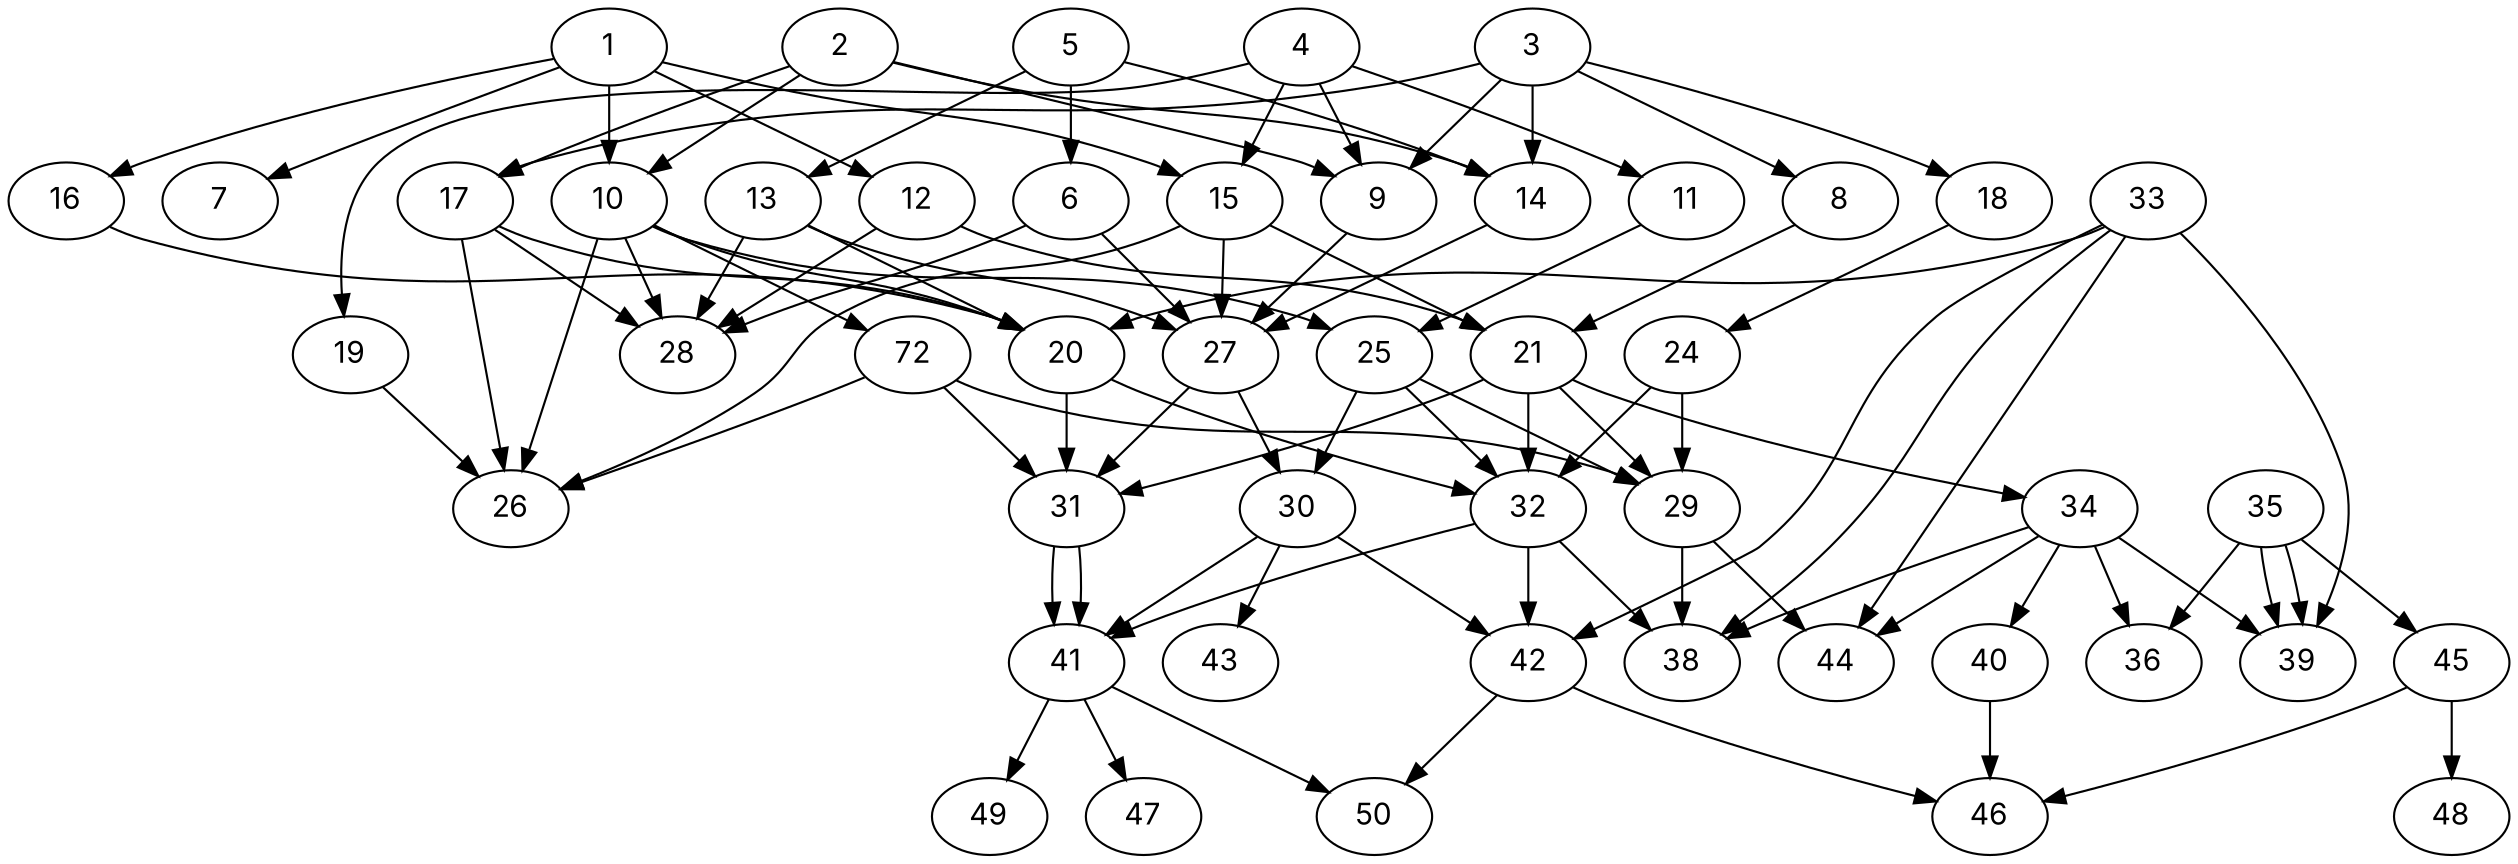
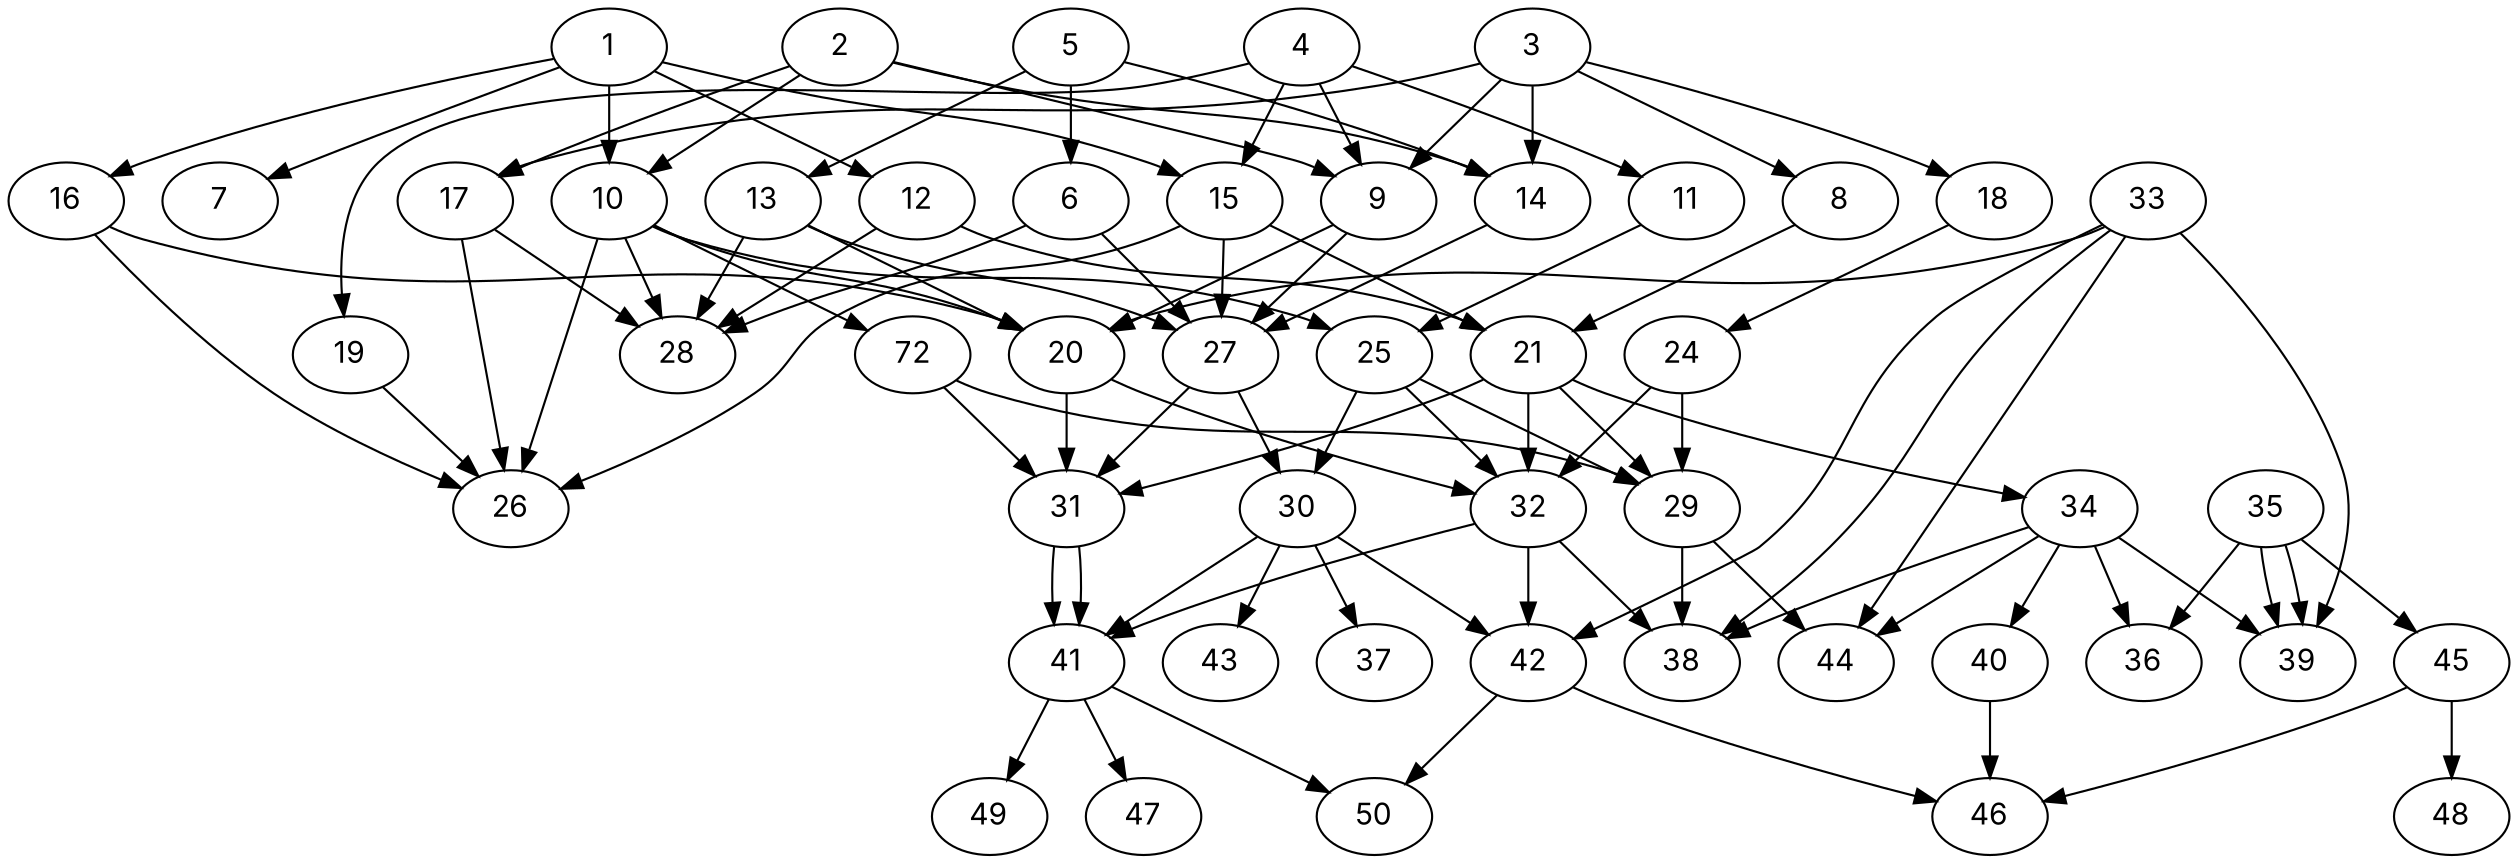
edge "17" -> "20": now "9" -> "20"
edge "72" -> "26": now "16" -> "26"
node "37": added
